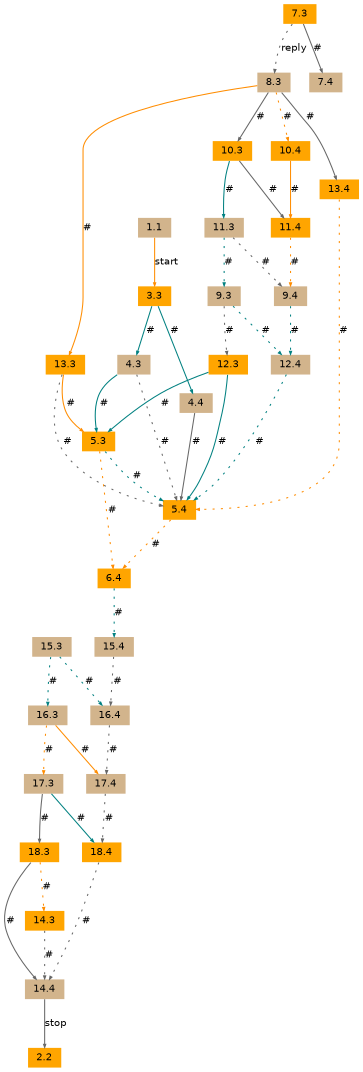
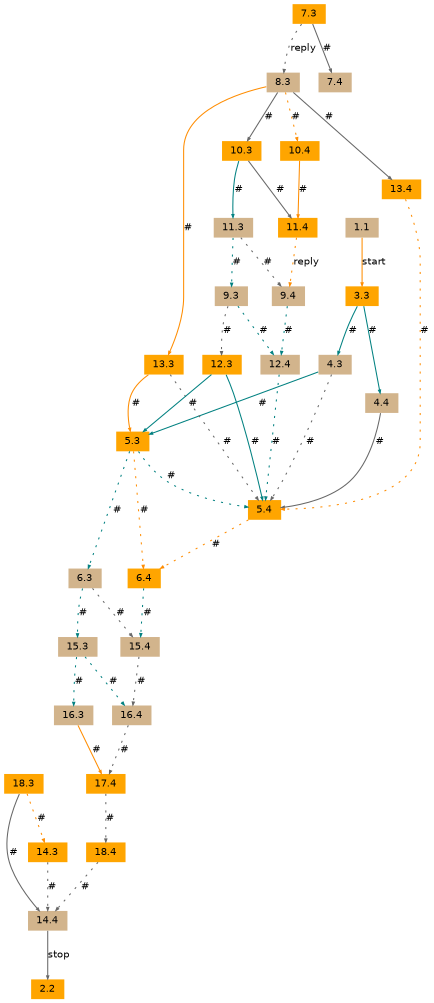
edge "11.4" -> "9.4": label "#" -> "reply"
node "6.3": added
node "17.3": removed
node "17.4": fillcolor tan -> orange
